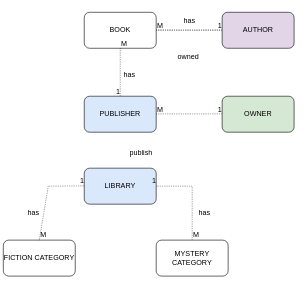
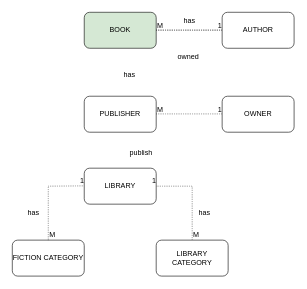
node "BOOK": fillcolor #ffffff -> #d5e8d4
node "AUTHOR": fillcolor #e1d5e7 -> #ffffff
edge "BOOK" -- "PUBLISHER": removed, labels "M", "1"
node "PUBLISHER": fillcolor #dae8fc -> #ffffff
node "OWNER": fillcolor #d5e8d4 -> #ffffff
node "LIBRARY": fillcolor #dae8fc -> #ffffff
node "FICTION CATEGORY": moved (39, 258) -> (48, 258)
node "MYSTERY CATEGORY": label "MYSTERY CATEGORY" -> "LIBRARY CATEGORY"
